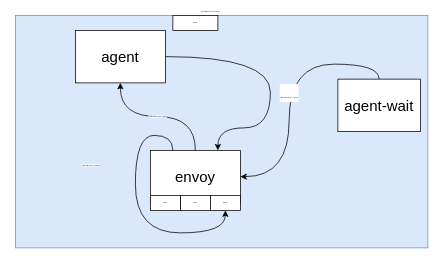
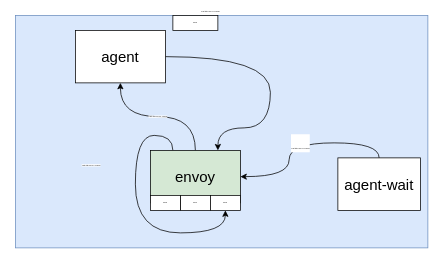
node "agent-wait": moved (379, 105) -> (379, 184)
node "envoy": fillcolor #ffffff -> #d5e8d4
